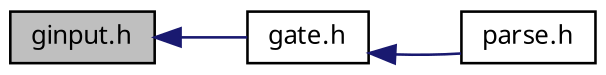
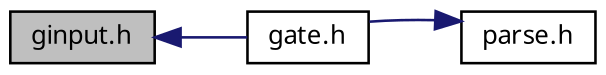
edge "parse.h" -> "gate.h": reversed
